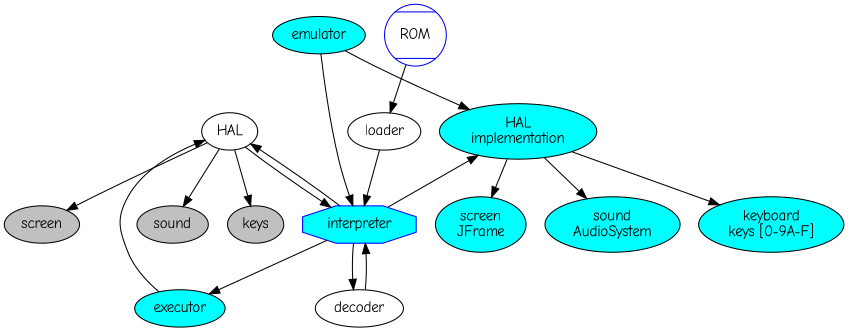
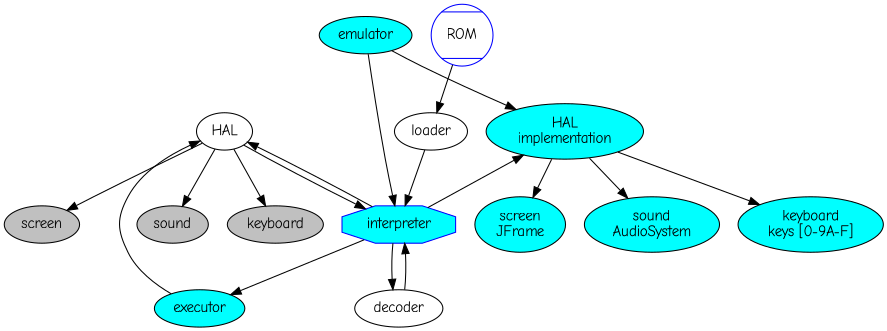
node "keys": label "keys" -> "keyboard"
